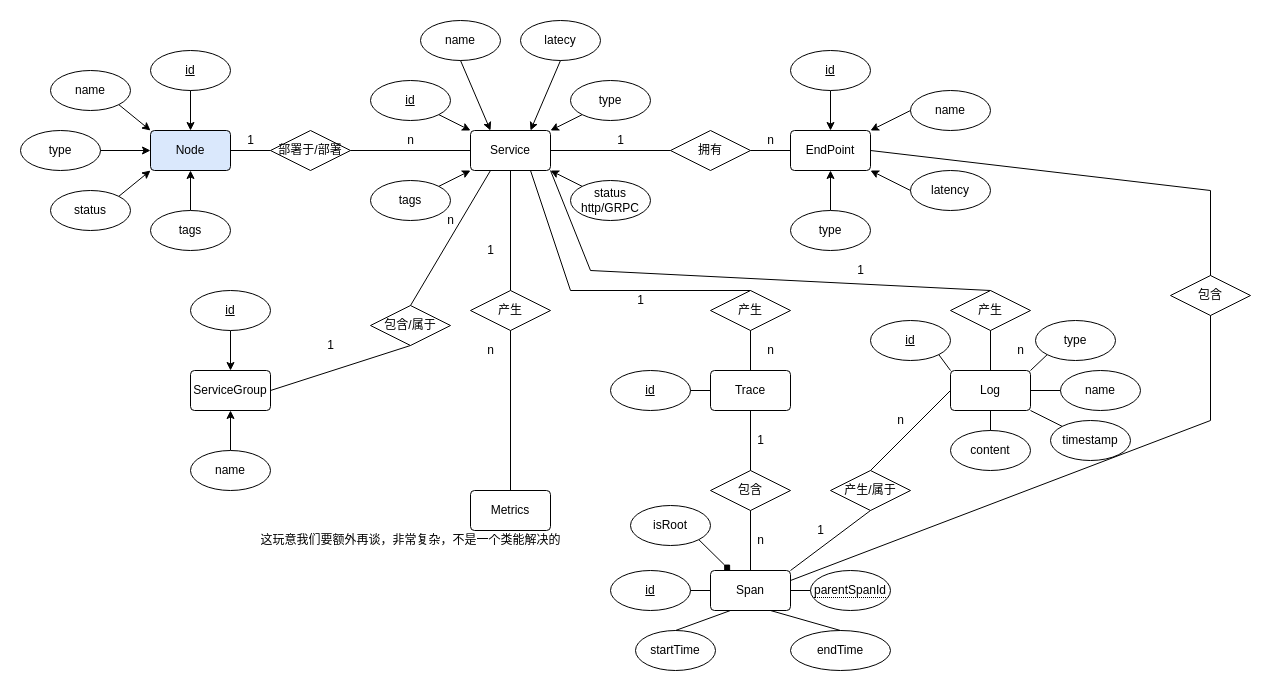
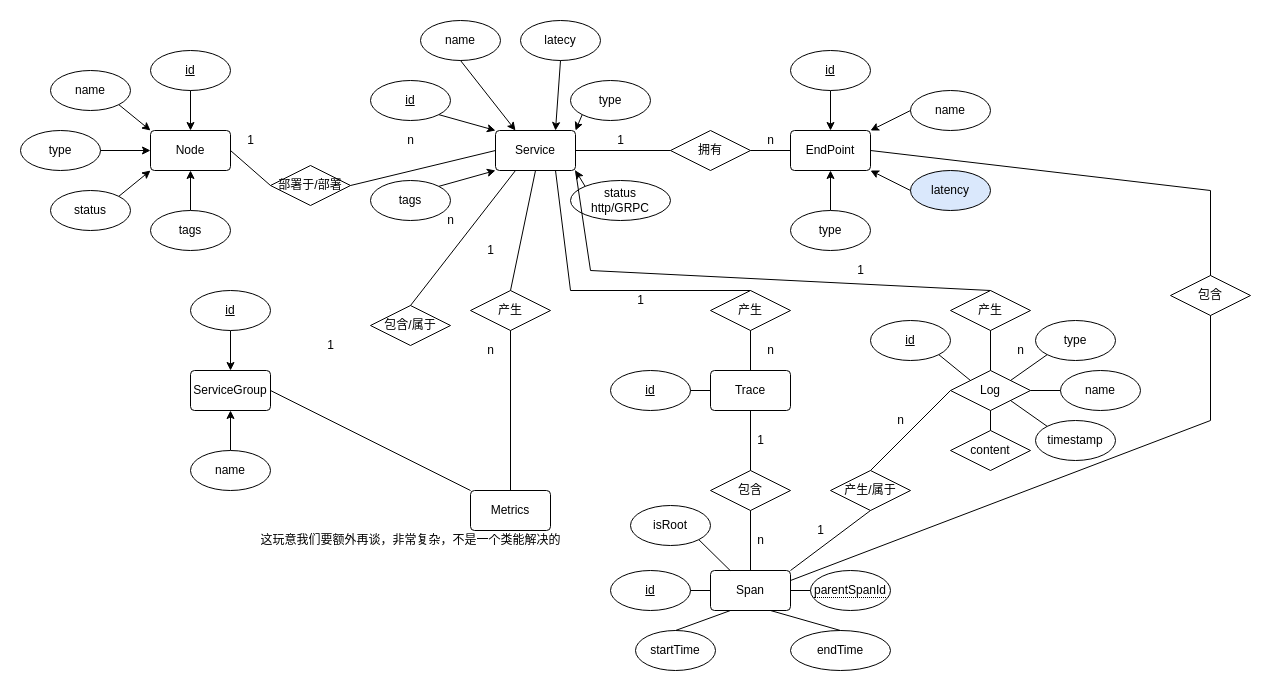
node "Node": fillcolor #dae8fc -> #ffffff
node "部署于/部署": moved (311, 151) -> (311, 186)
node "Service": moved (511, 151) -> (536, 151)
node "latency": fillcolor #ffffff -> #dae8fc
node "status http/GRPC": size 80x40 -> 100x40
edge "包含/属于" -- "ServiceGroup": now "Metrics" -- "ServiceGroup"
node "Log": shape rounded rectangle -> diamond
node "timestamp": moved (1091, 441) -> (1076, 441)
node "content": shape ellipse -> diamond
edge "isRoot" -> "Span": arrowhead diamond -> none
